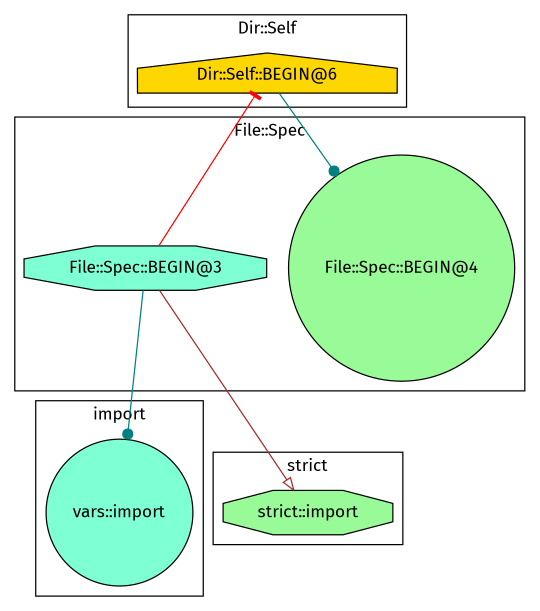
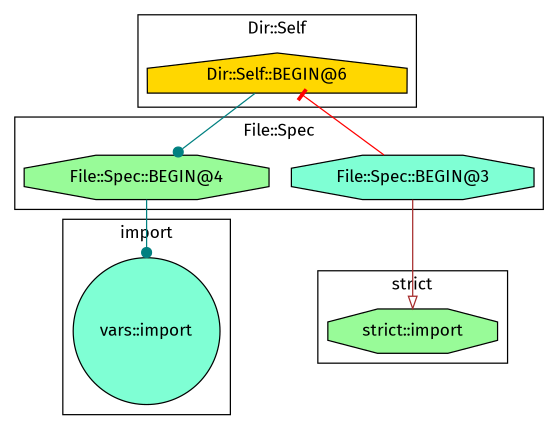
node "File::Spec::BEGIN@4": shape circle -> octagon
edge "File::Spec::BEGIN@3" -> "vars::import": now "File::Spec::BEGIN@4" -> "vars::import"
